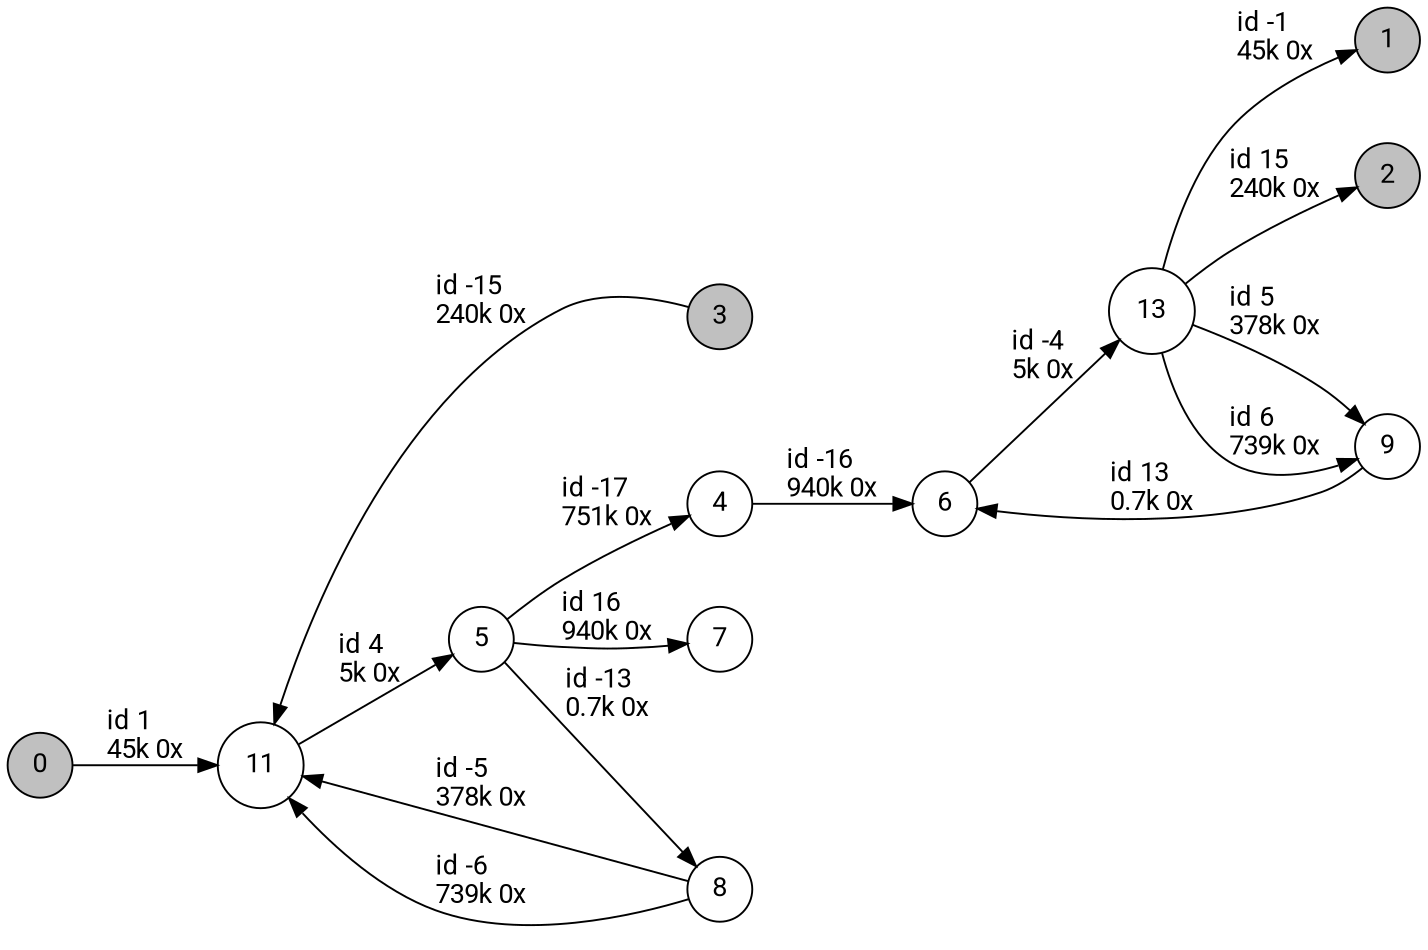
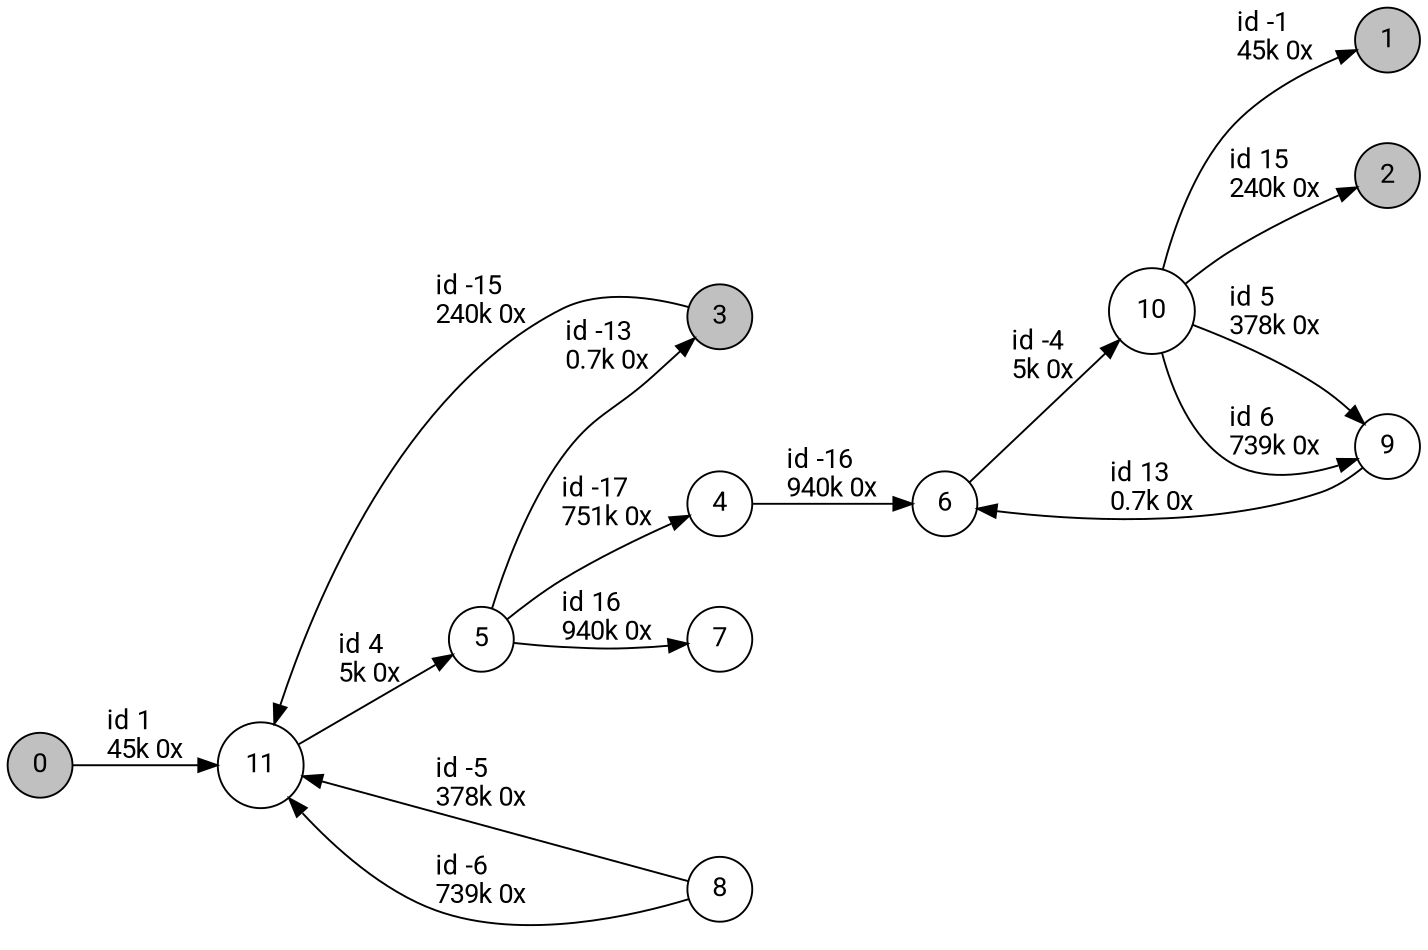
node "13": label "13" -> "10"
edge "5" -> "8": now "5" -> "3"
